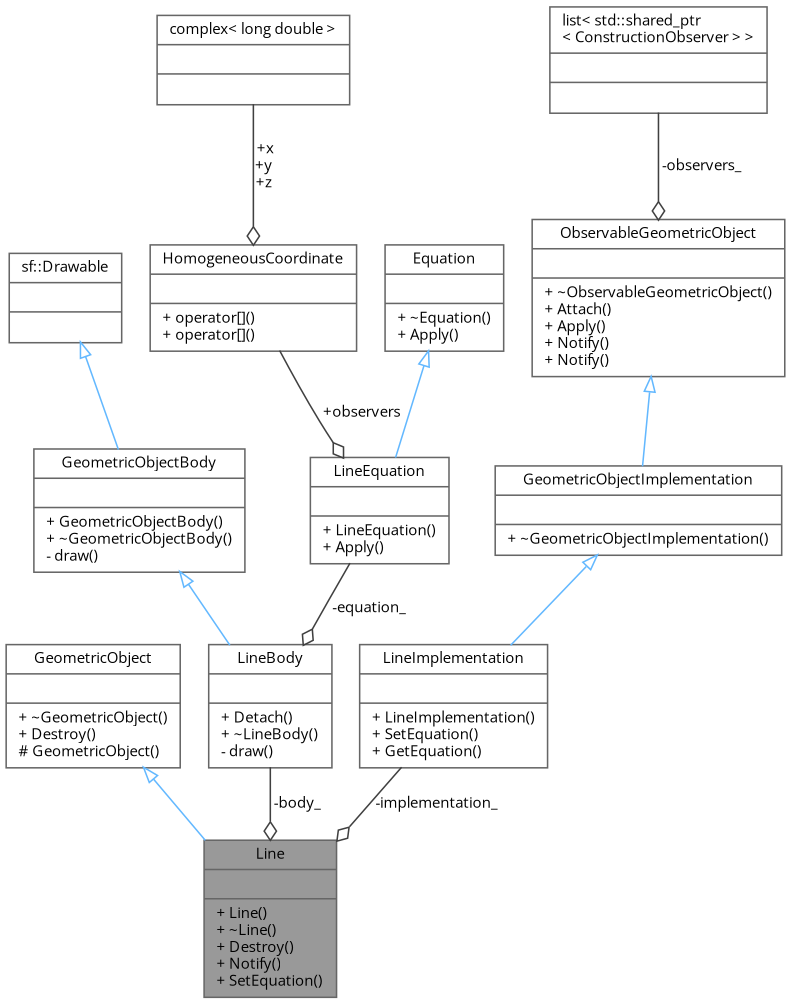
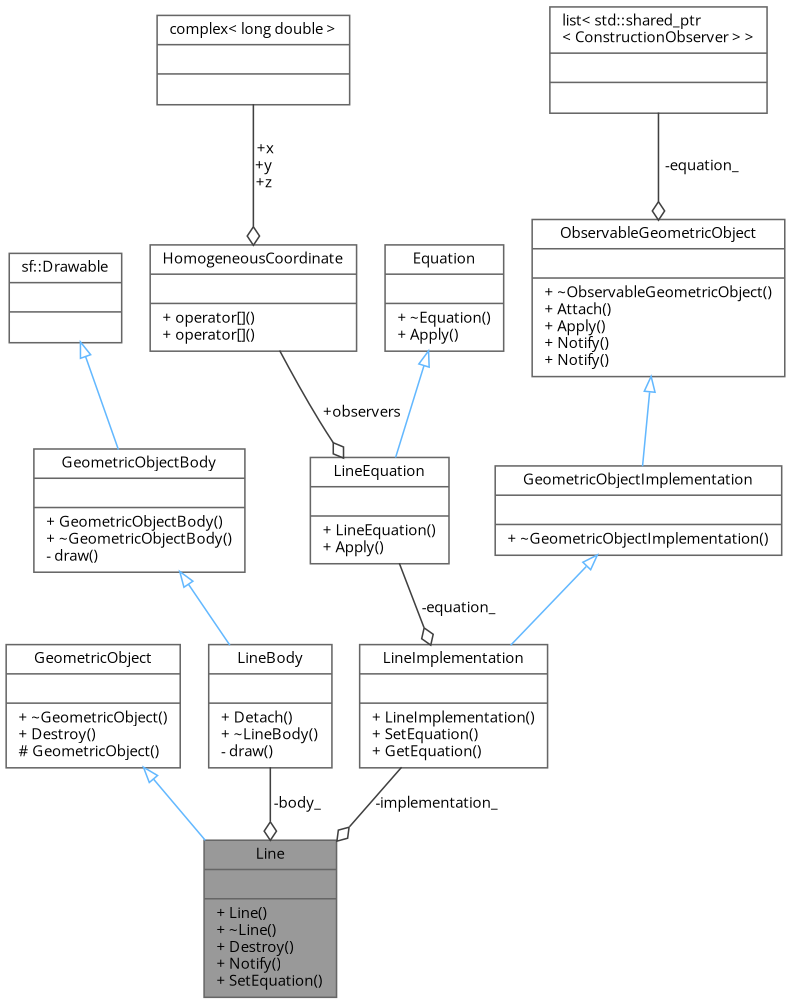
edge "list< std::shared_ptr" -> "ObservableGeometricObject": label " -observers_" -> " -equation_"
edge "LineEquation" -> "LineBody": now "LineEquation" -> "LineImplementation"
